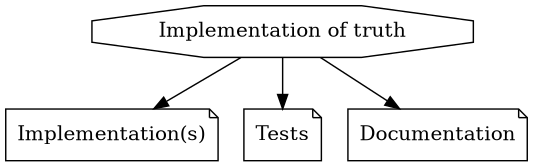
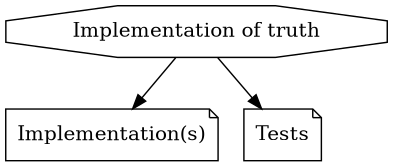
node "Documentation": removed
